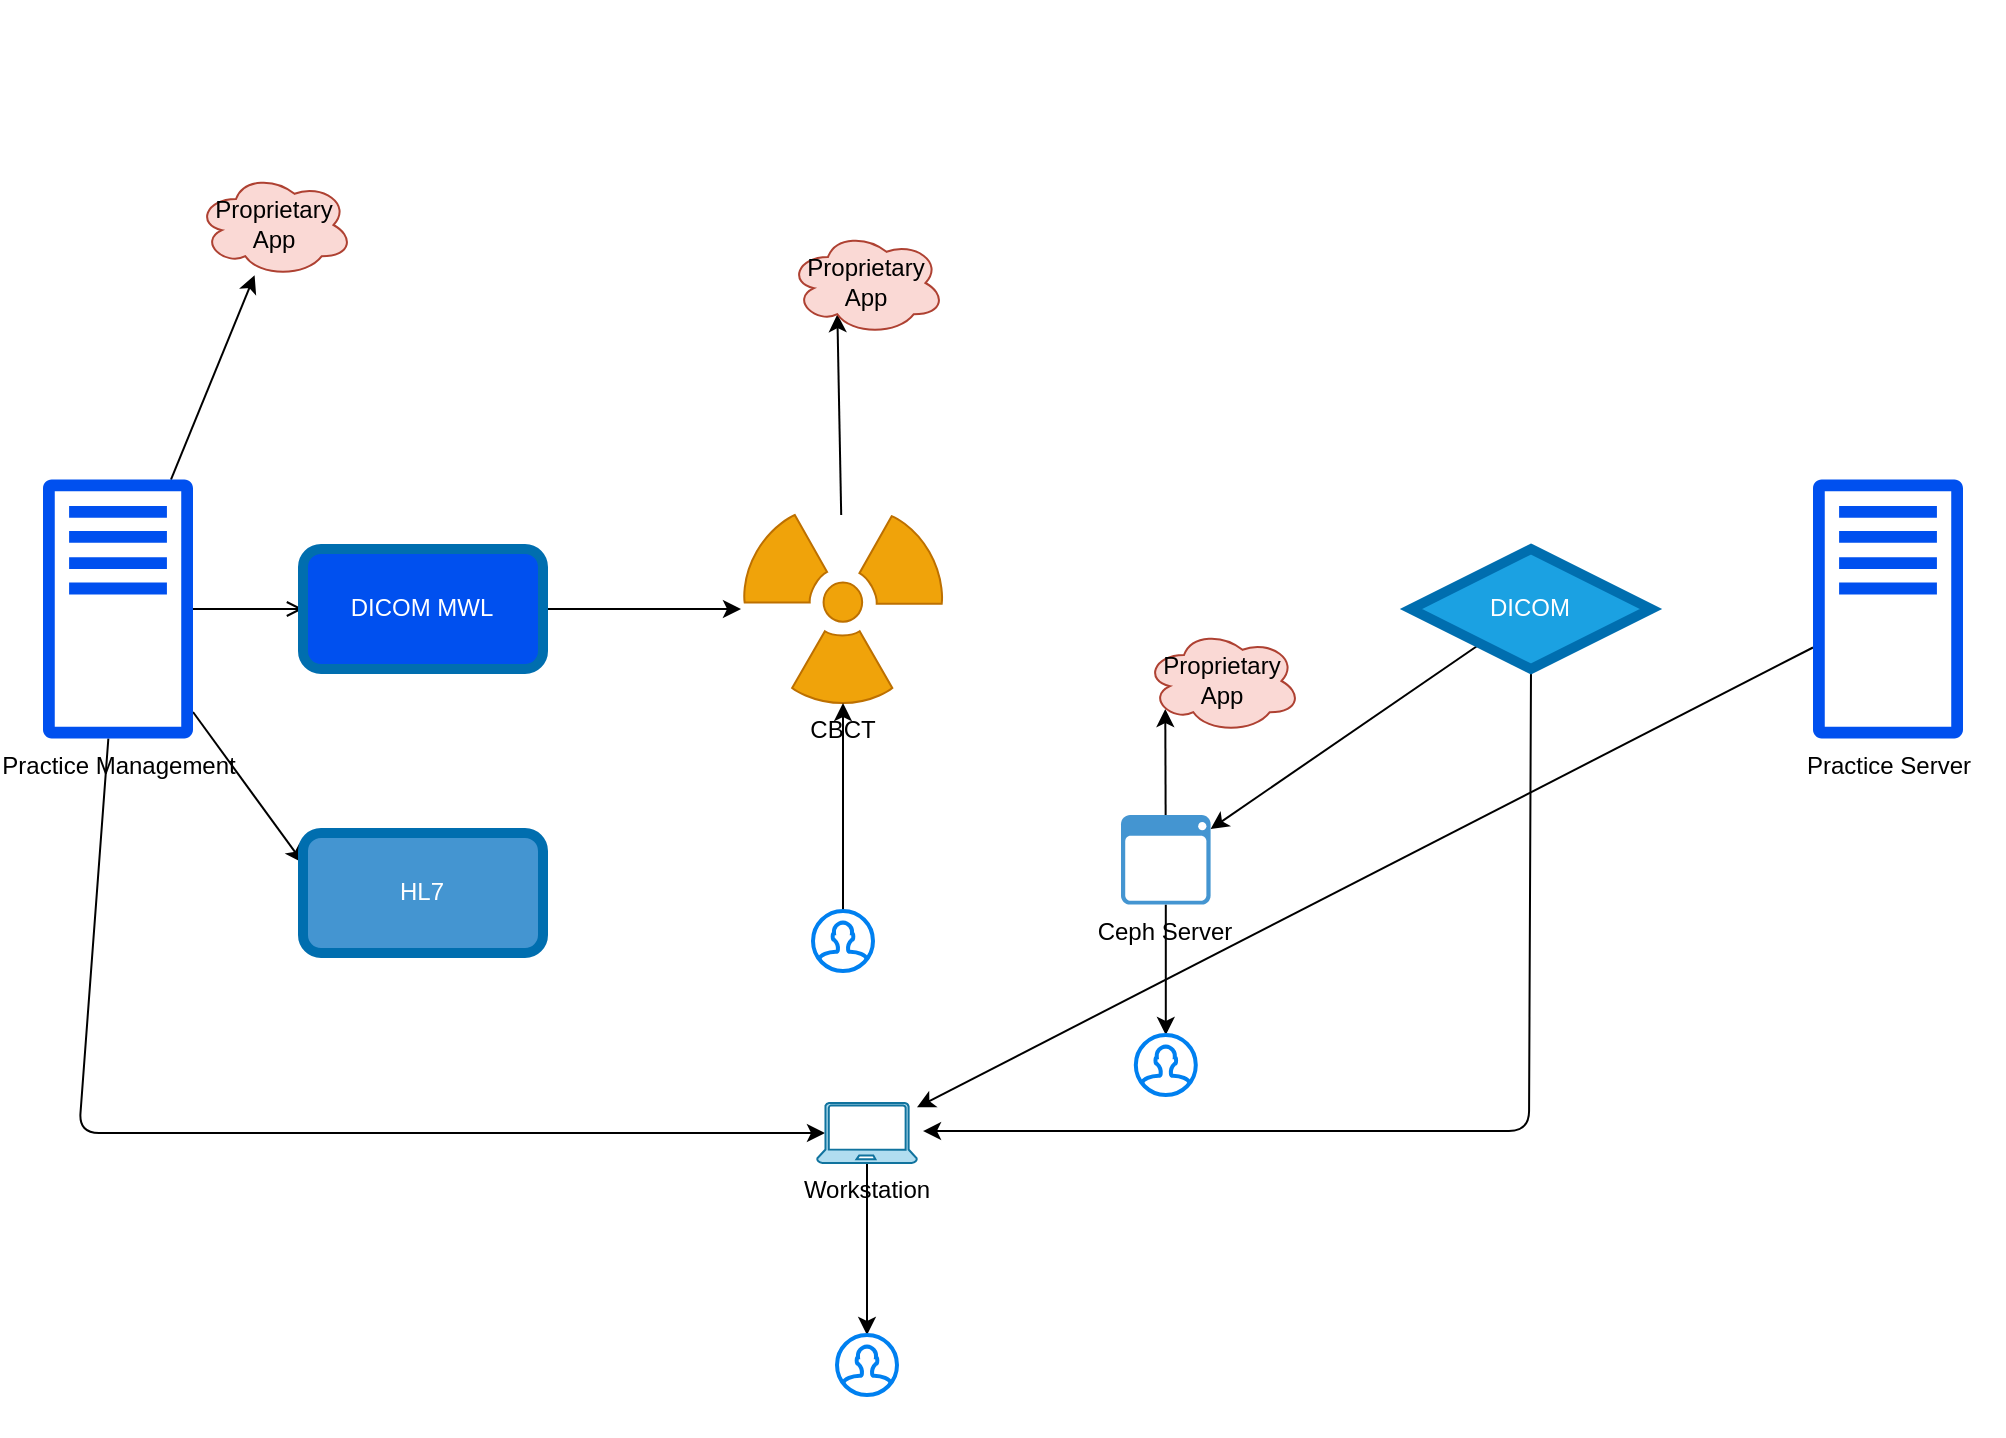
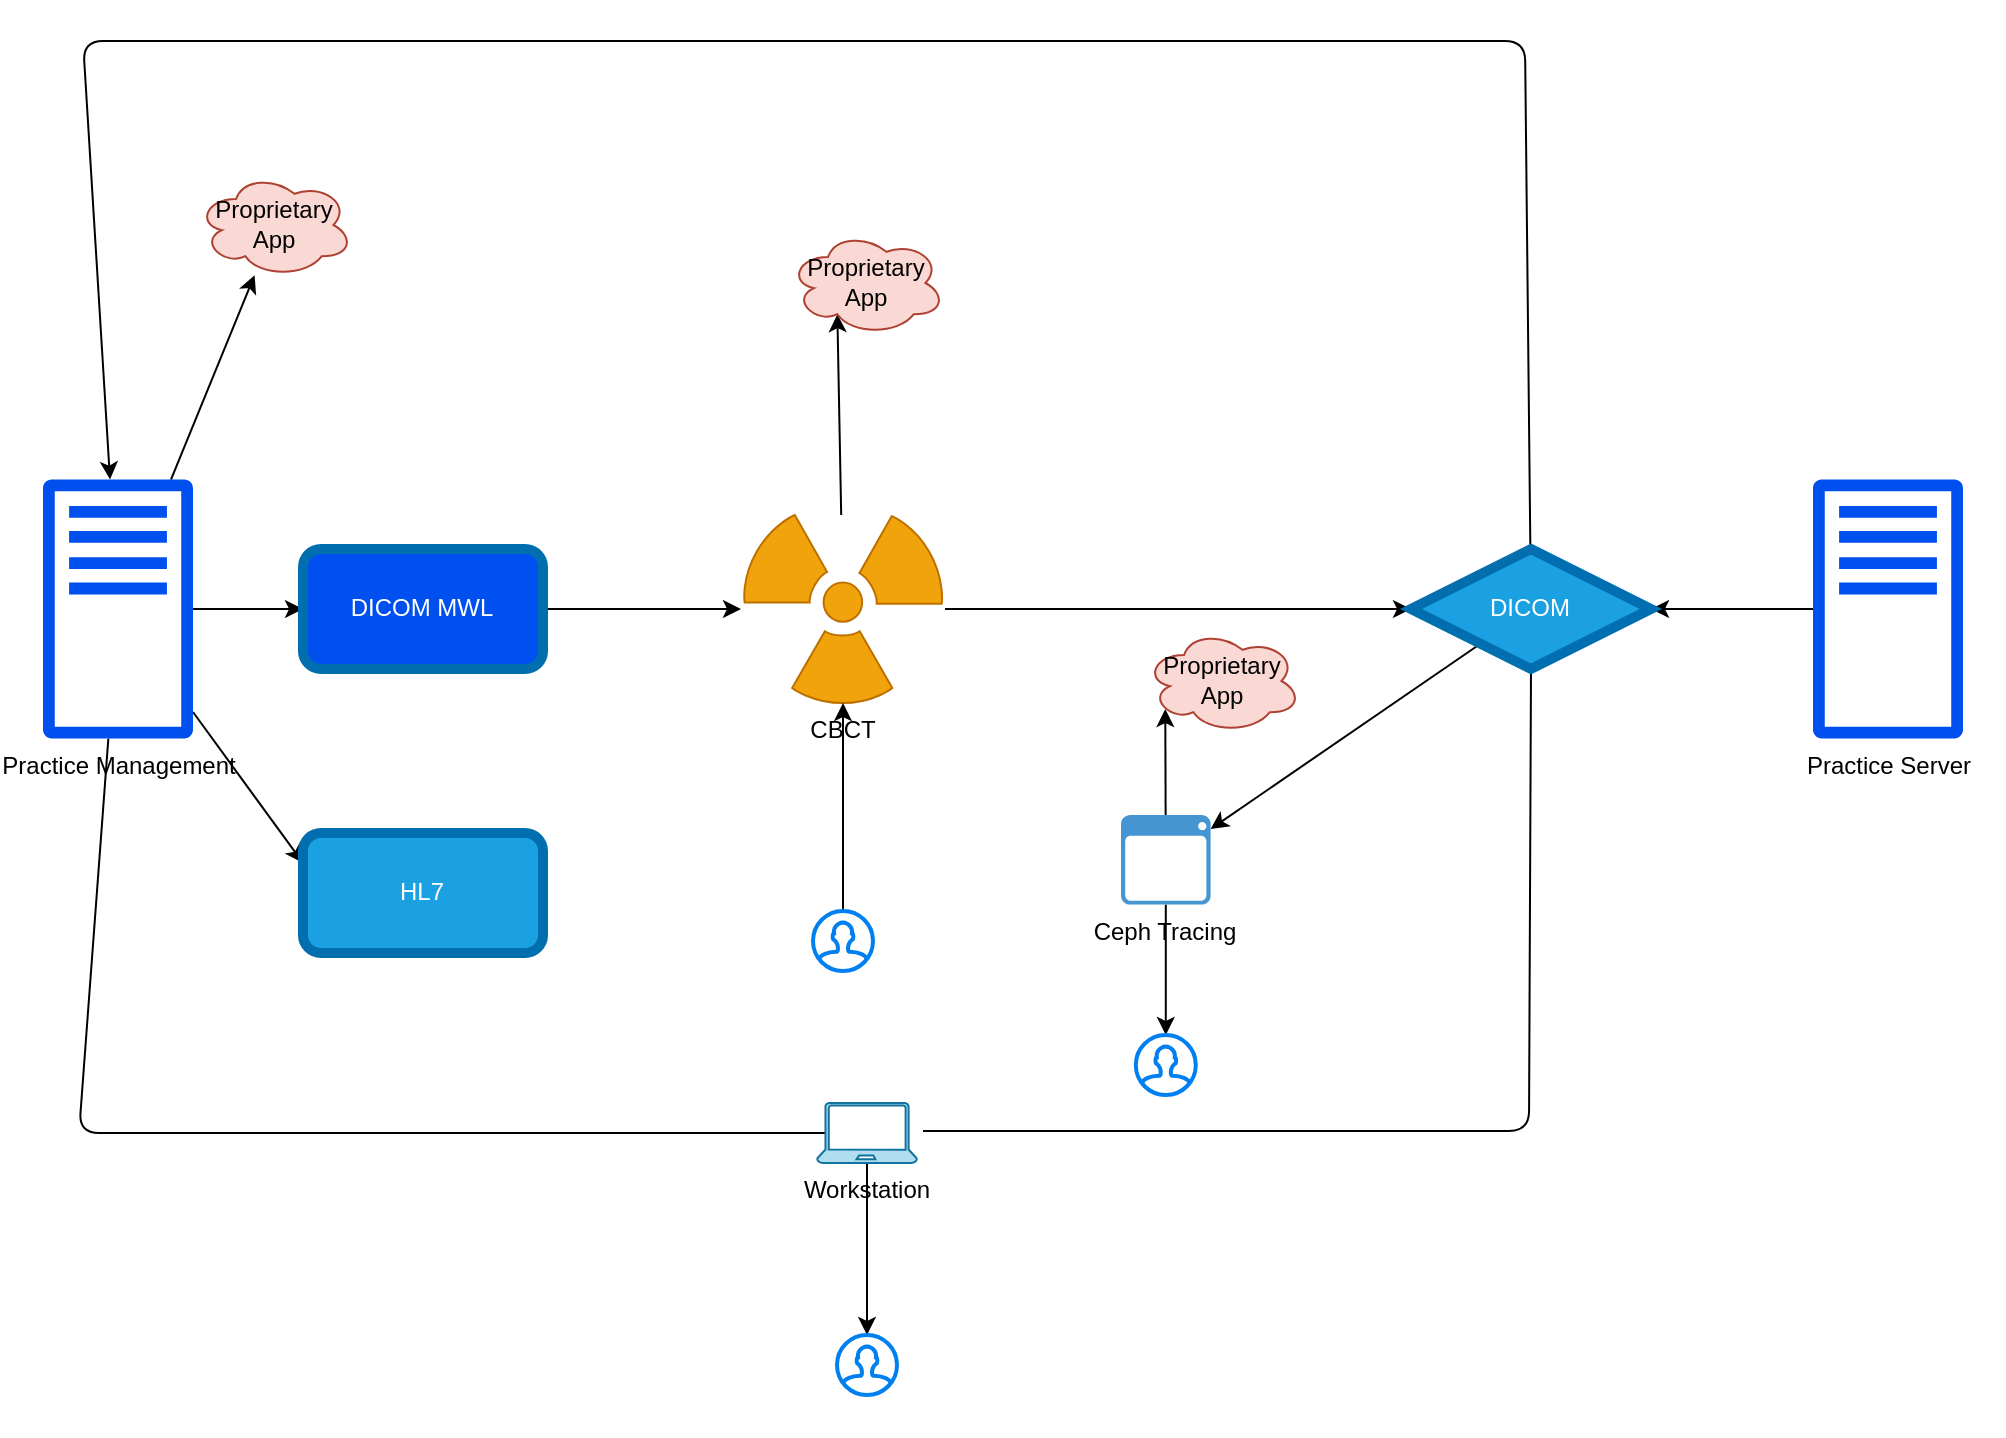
edge "DICOM" -> "Practice Management": added
edge "Practice Management" -> "DICOM MWL": arrowhead open -> classic
edge "CBCT" -> "DICOM": added
edge "Practice Server" -> "Workstation": now "Practice Server" -> "DICOM"
node "HL7": fillcolor #4495d1 -> #1ba1e2
node "Ceph Server": label "Ceph Server" -> "Ceph Tracing"
edge "DICOM" -> "Workstation": arrowhead classic -> none
edge "Practice Management" -> "Workstation": arrowhead classic -> none
